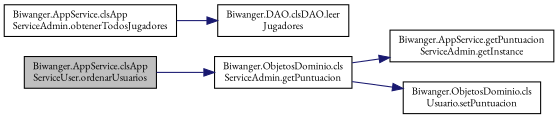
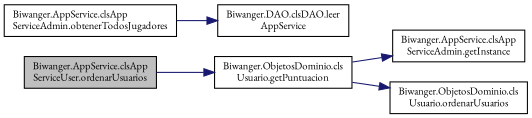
node "Biwanger.DAO.clsDAO.leer Jugadores": label "Biwanger.DAO.clsDAO.leer Jugadores" -> "Biwanger.DAO.clsDAO.leer AppService"
node "Biwanger.AppService.getPuntuacion ServiceAdmin.getInstance": label "Biwanger.AppService.getPuntuacion ServiceAdmin.getInstance" -> "Biwanger.AppService.clsApp ServiceAdmin.getInstance"
node "Biwanger.ObjetosDominio.cls ServiceAdmin.getPuntuacion": label "Biwanger.ObjetosDominio.cls ServiceAdmin.getPuntuacion" -> "Biwanger.ObjetosDominio.cls Usuario.getPuntuacion"
node "Biwanger.ObjetosDominio.cls Usuario.setPuntuacion": label "Biwanger.ObjetosDominio.cls Usuario.setPuntuacion" -> "Biwanger.ObjetosDominio.cls Usuario.ordenarUsuarios"
